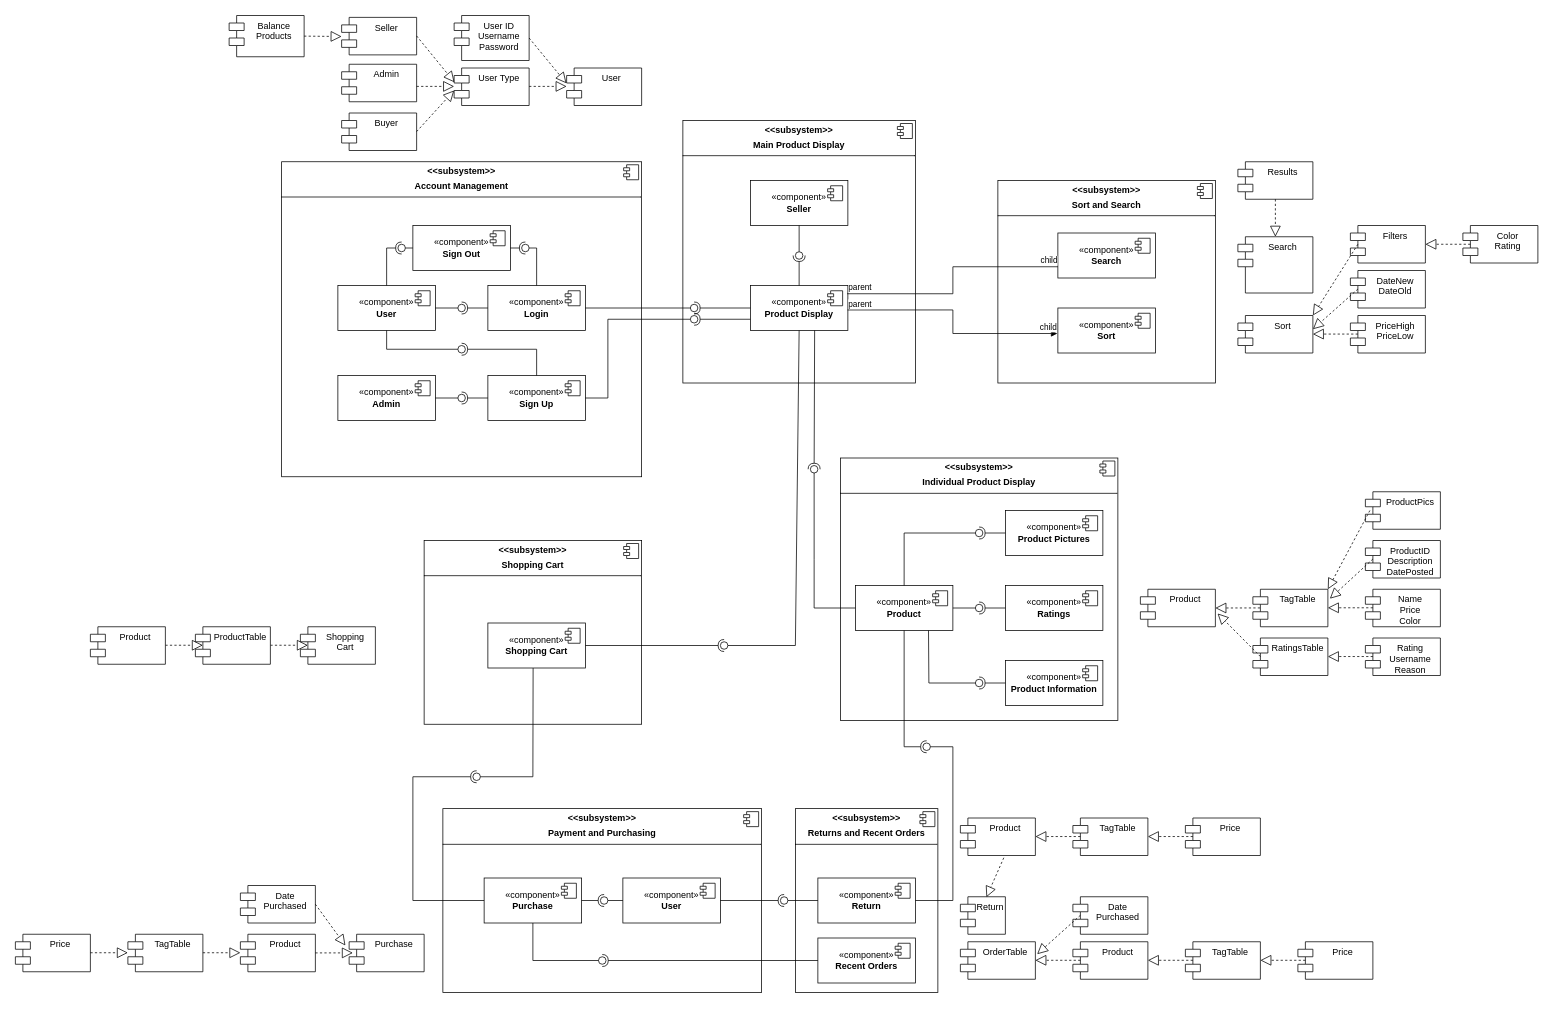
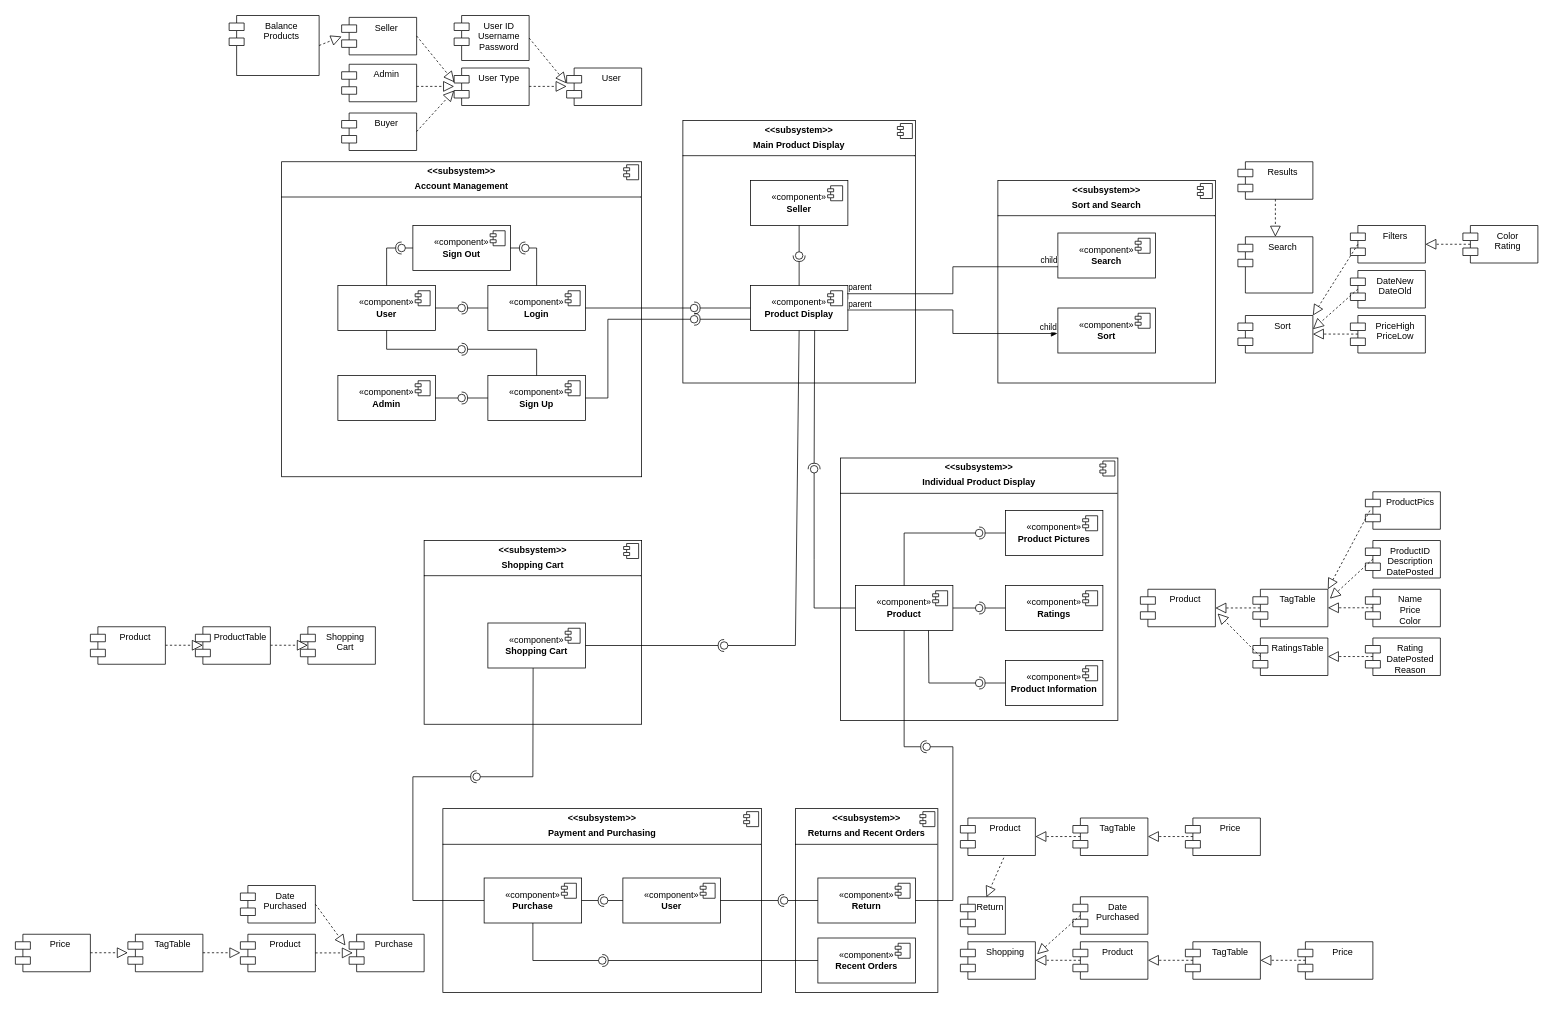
node "Balance Products": size 75x41 -> 90x60
node "Rating Username Reason": label "Rating Username Reason" -> "Rating DatePosted Reason"
node "OrderTable": label "OrderTable" -> "Shopping"
